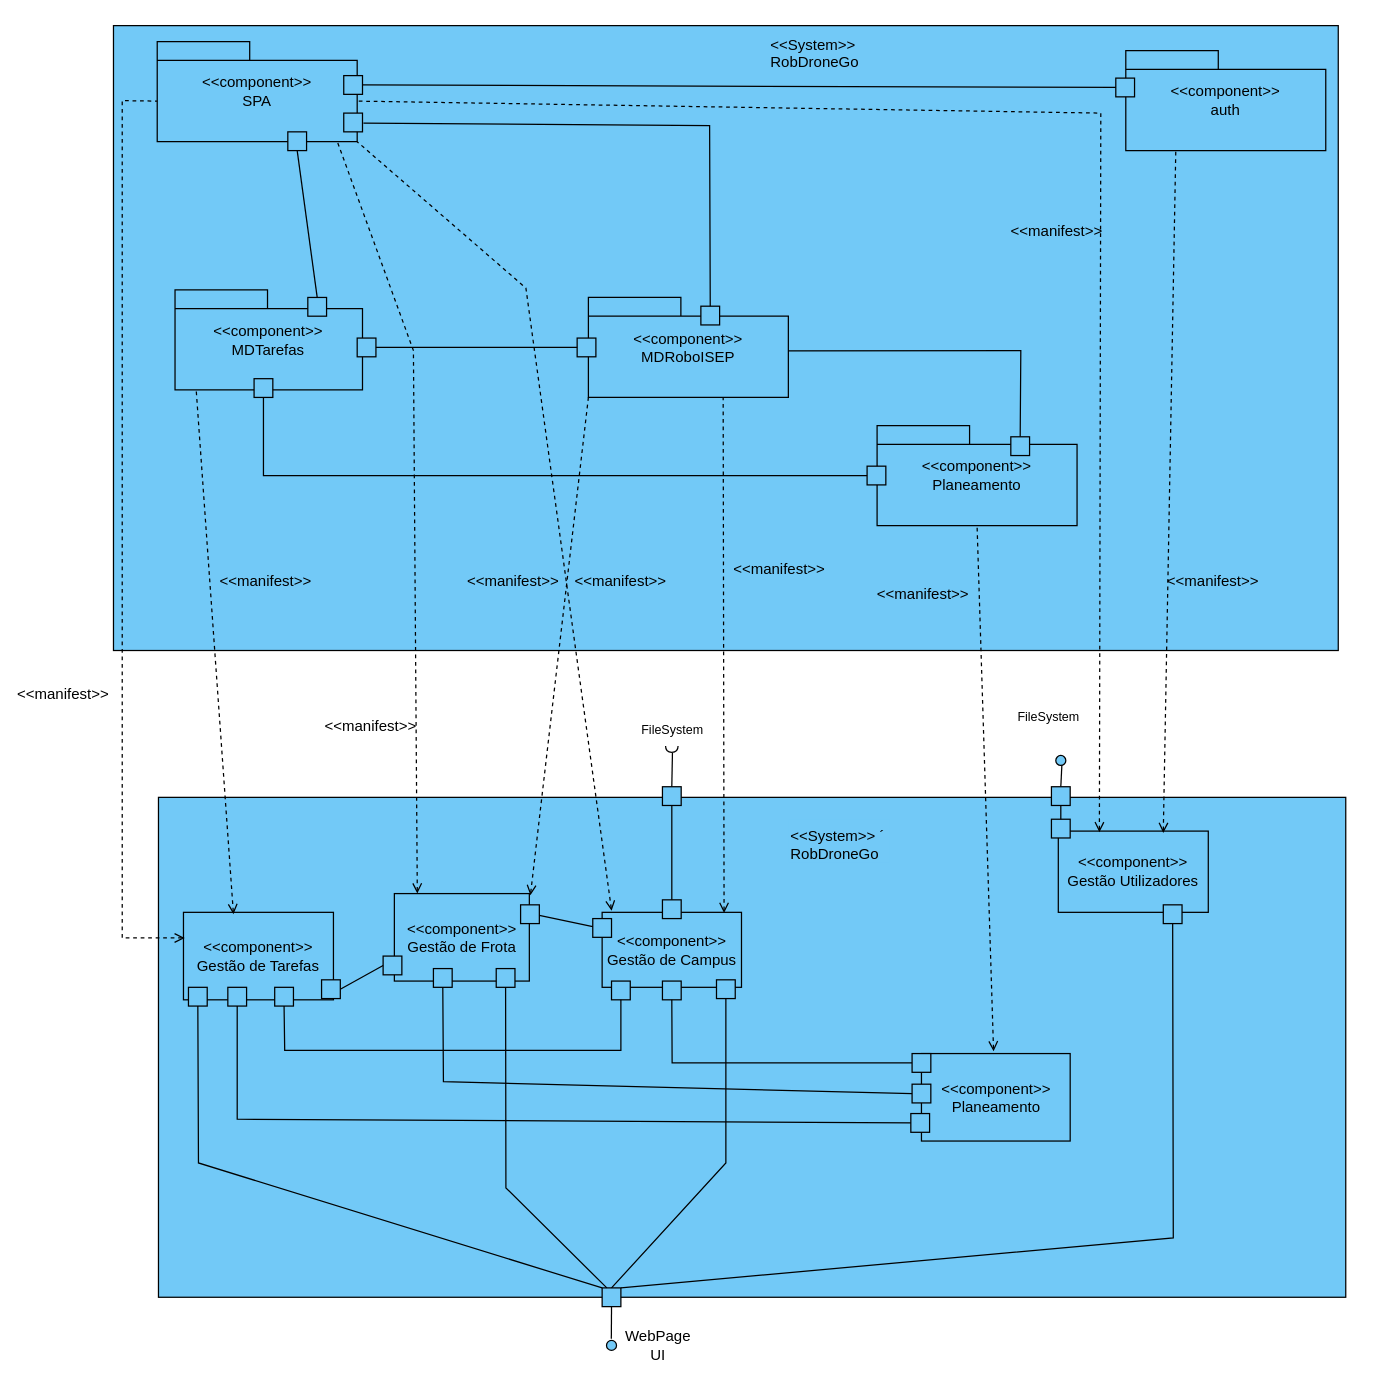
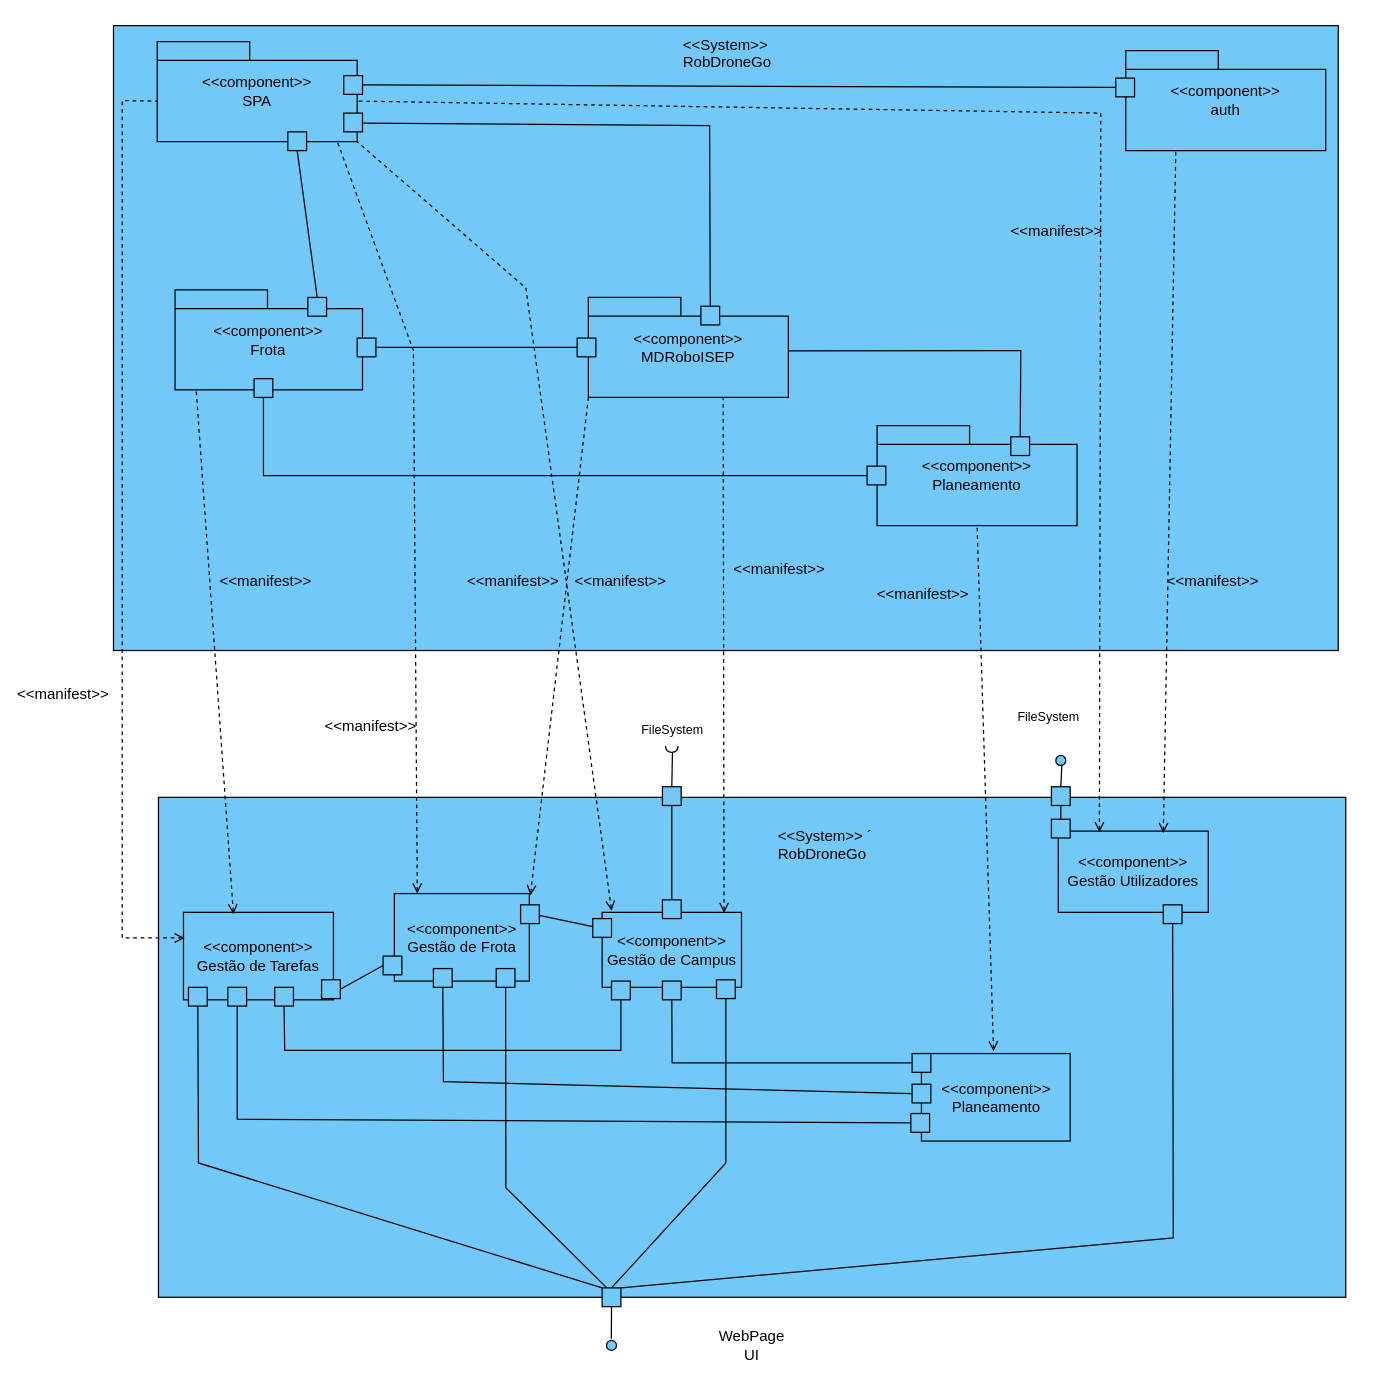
node "<<System>> RobDroneGo": moved (817, 53) -> (729, 53)
node "<<component>> MDTarefas": label "<<component>> MDTarefas" -> "<<component>> Frota"
node "<<System>> ´ RobDroneGo": moved (839, 841) -> (826, 841)
node "WebPage UI": moved (658, 1346) -> (752, 1346)
